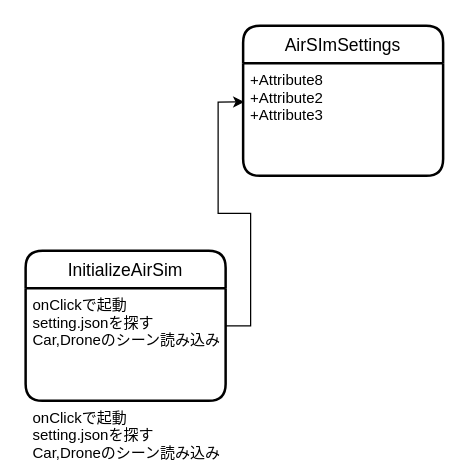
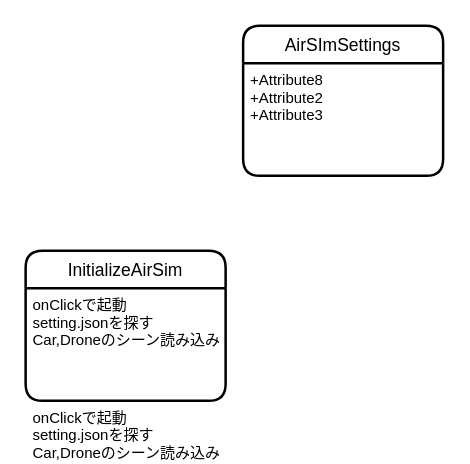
edge "InitializeAirSim" -> "+Attribute8 +Attribute2 +Attribute3": removed
